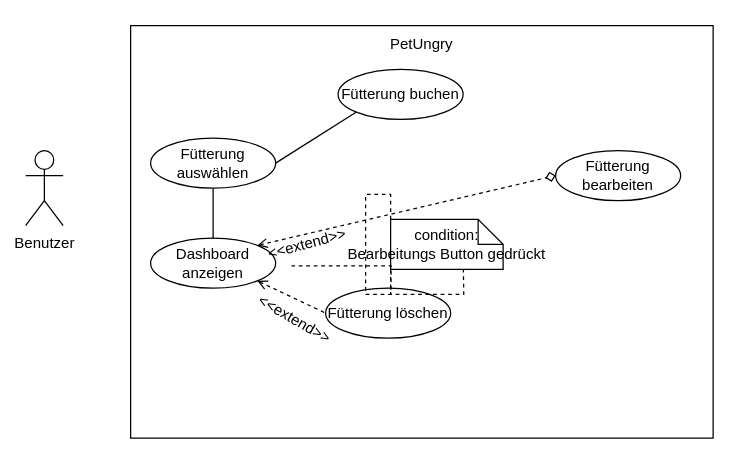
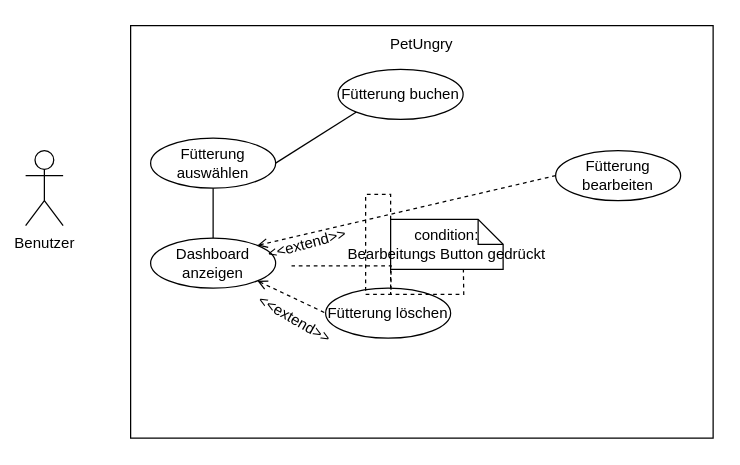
edge "Fütterung bearbeiten" -- "Dashboard anzeigen": arrowhead diamond -> none
